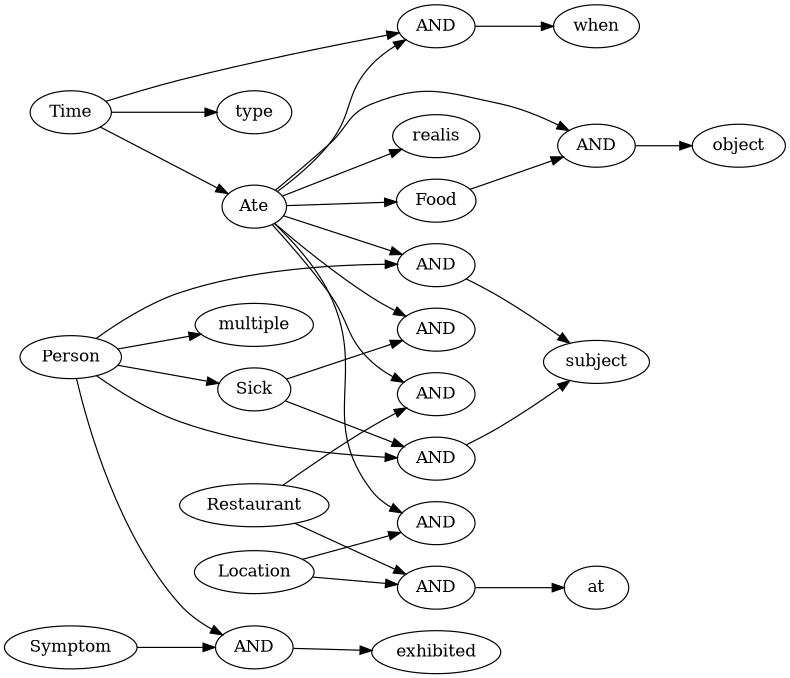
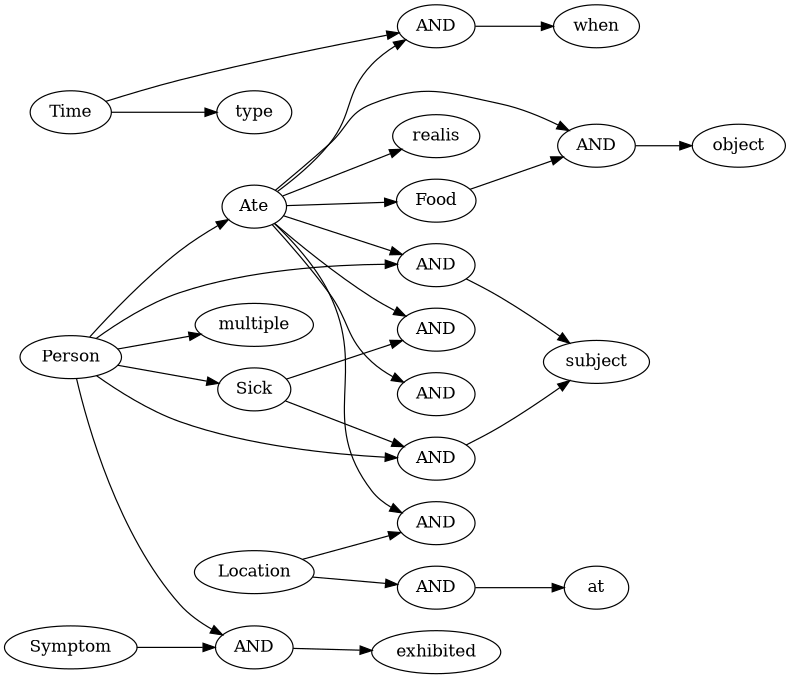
edge "Time" -> "Ate": now "Person" -> "Ate"
node "Restaurant": removed
